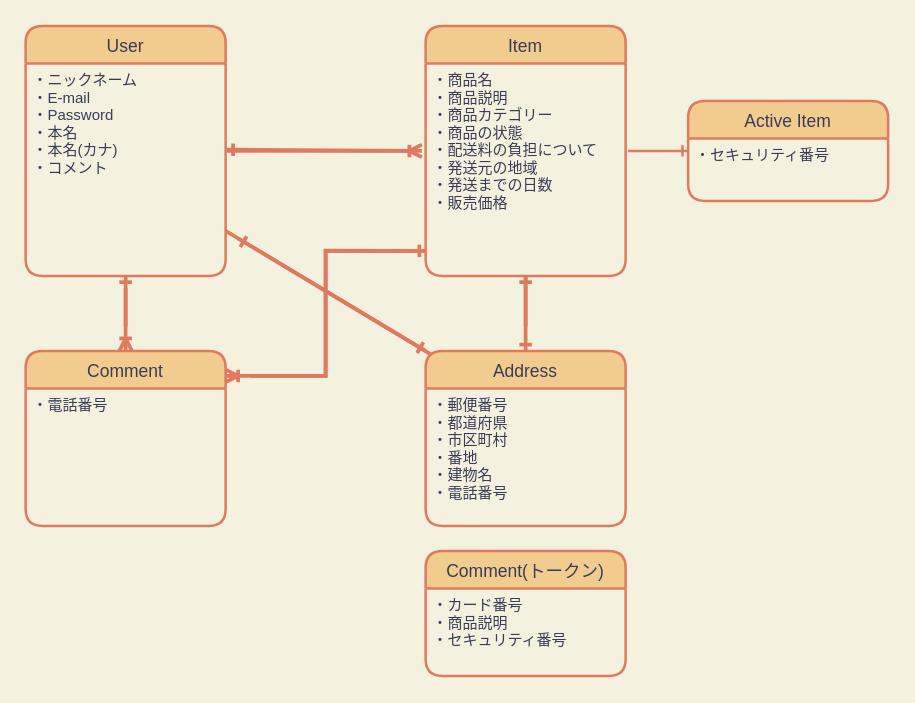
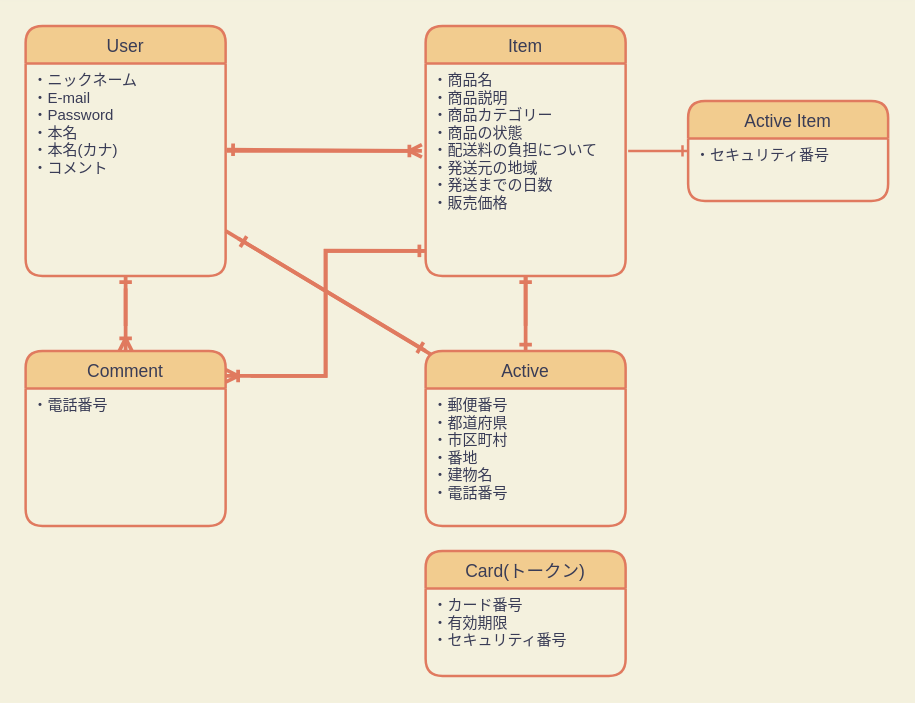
node "Address": label "Address" -> "Active"
node "Comment(トークン)": label "Comment(トークン)" -> "Card(トークン)"
node "・カード番号 ・商品説明 ・セキュリティ番号": label "・カード番号 ・商品説明 ・セキュリティ番号" -> "・カード番号 ・有効期限 ・セキュリティ番号"
